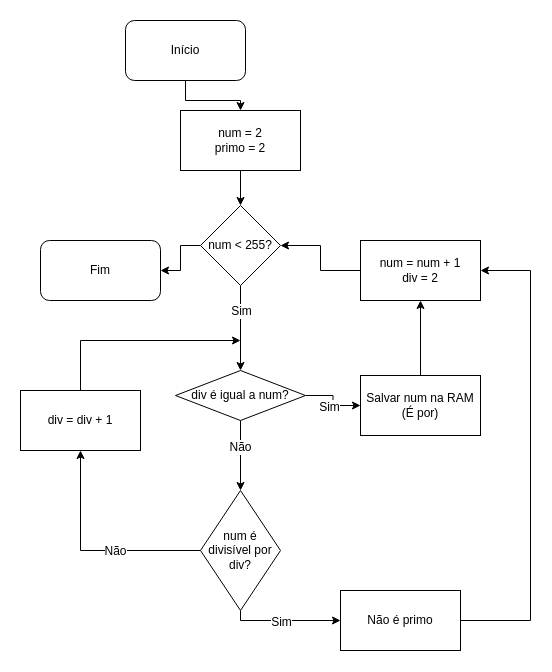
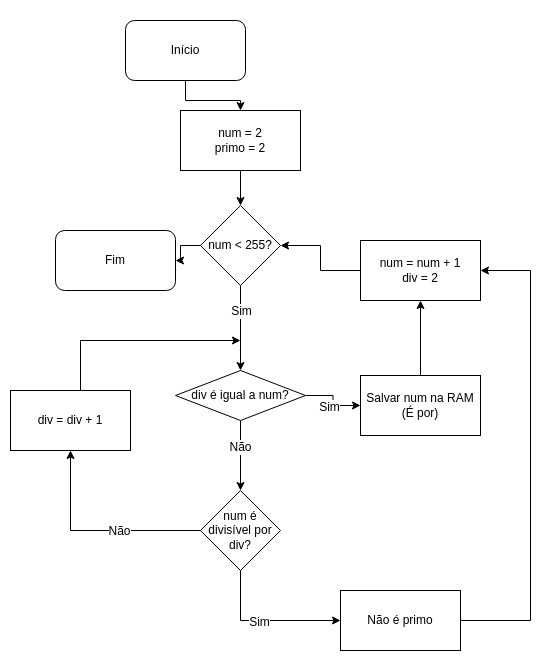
node "Fim": moved (101, 271) -> (116, 261)
node "div = div + 1": moved (81, 421) -> (71, 421)
node "num é divisível por div?": size 80x120 -> 80x80
